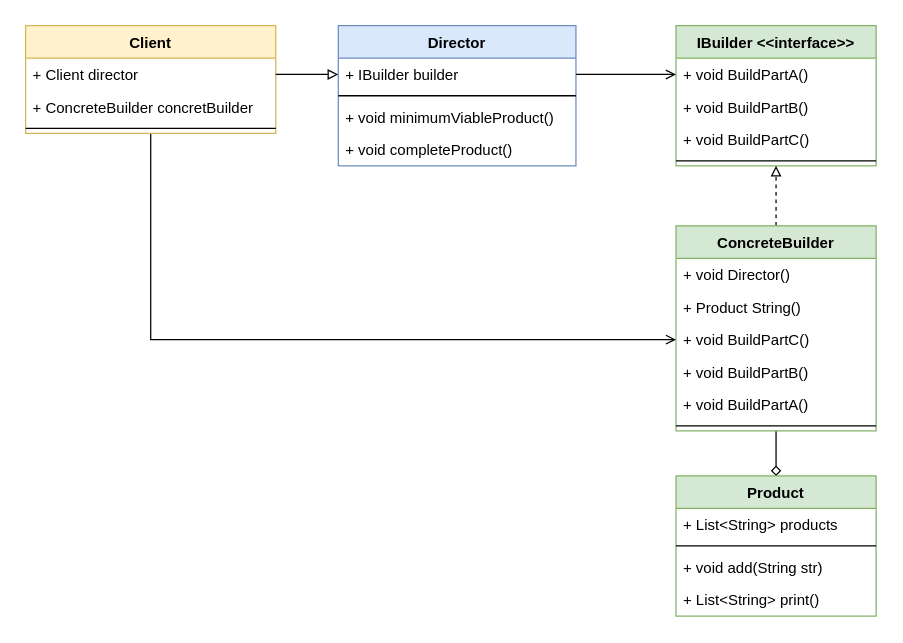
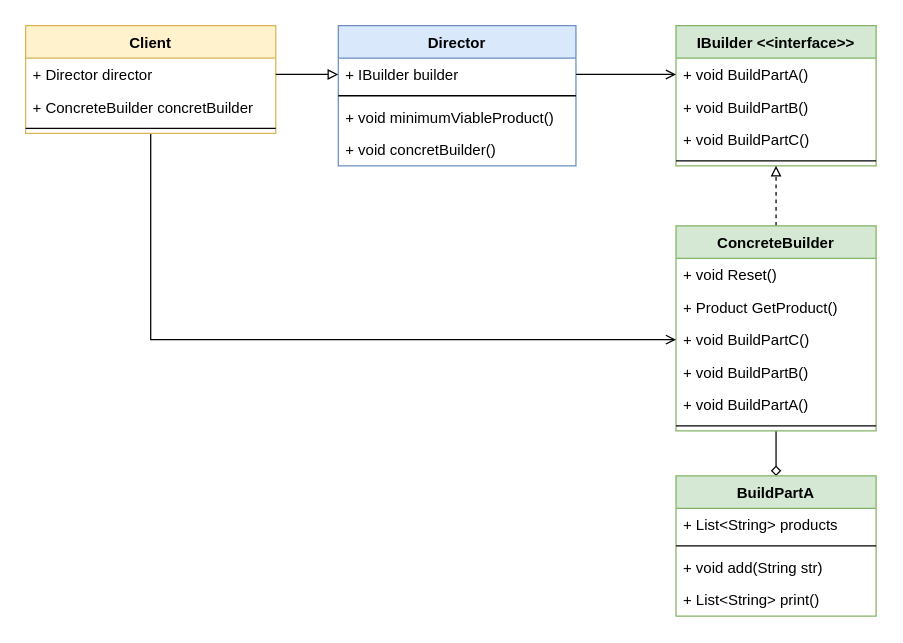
node "+ Client director": label "+ Client director" -> "+ Director director"
node "+ void completeProduct()": label "+ void completeProduct()" -> "+ void concretBuilder()"
node "+ void Director()": label "+ void Director()" -> "+ void Reset()"
node "+ Product String()": label "+ Product String()" -> "+ Product GetProduct()"
node "Product": label "Product" -> "BuildPartA"
